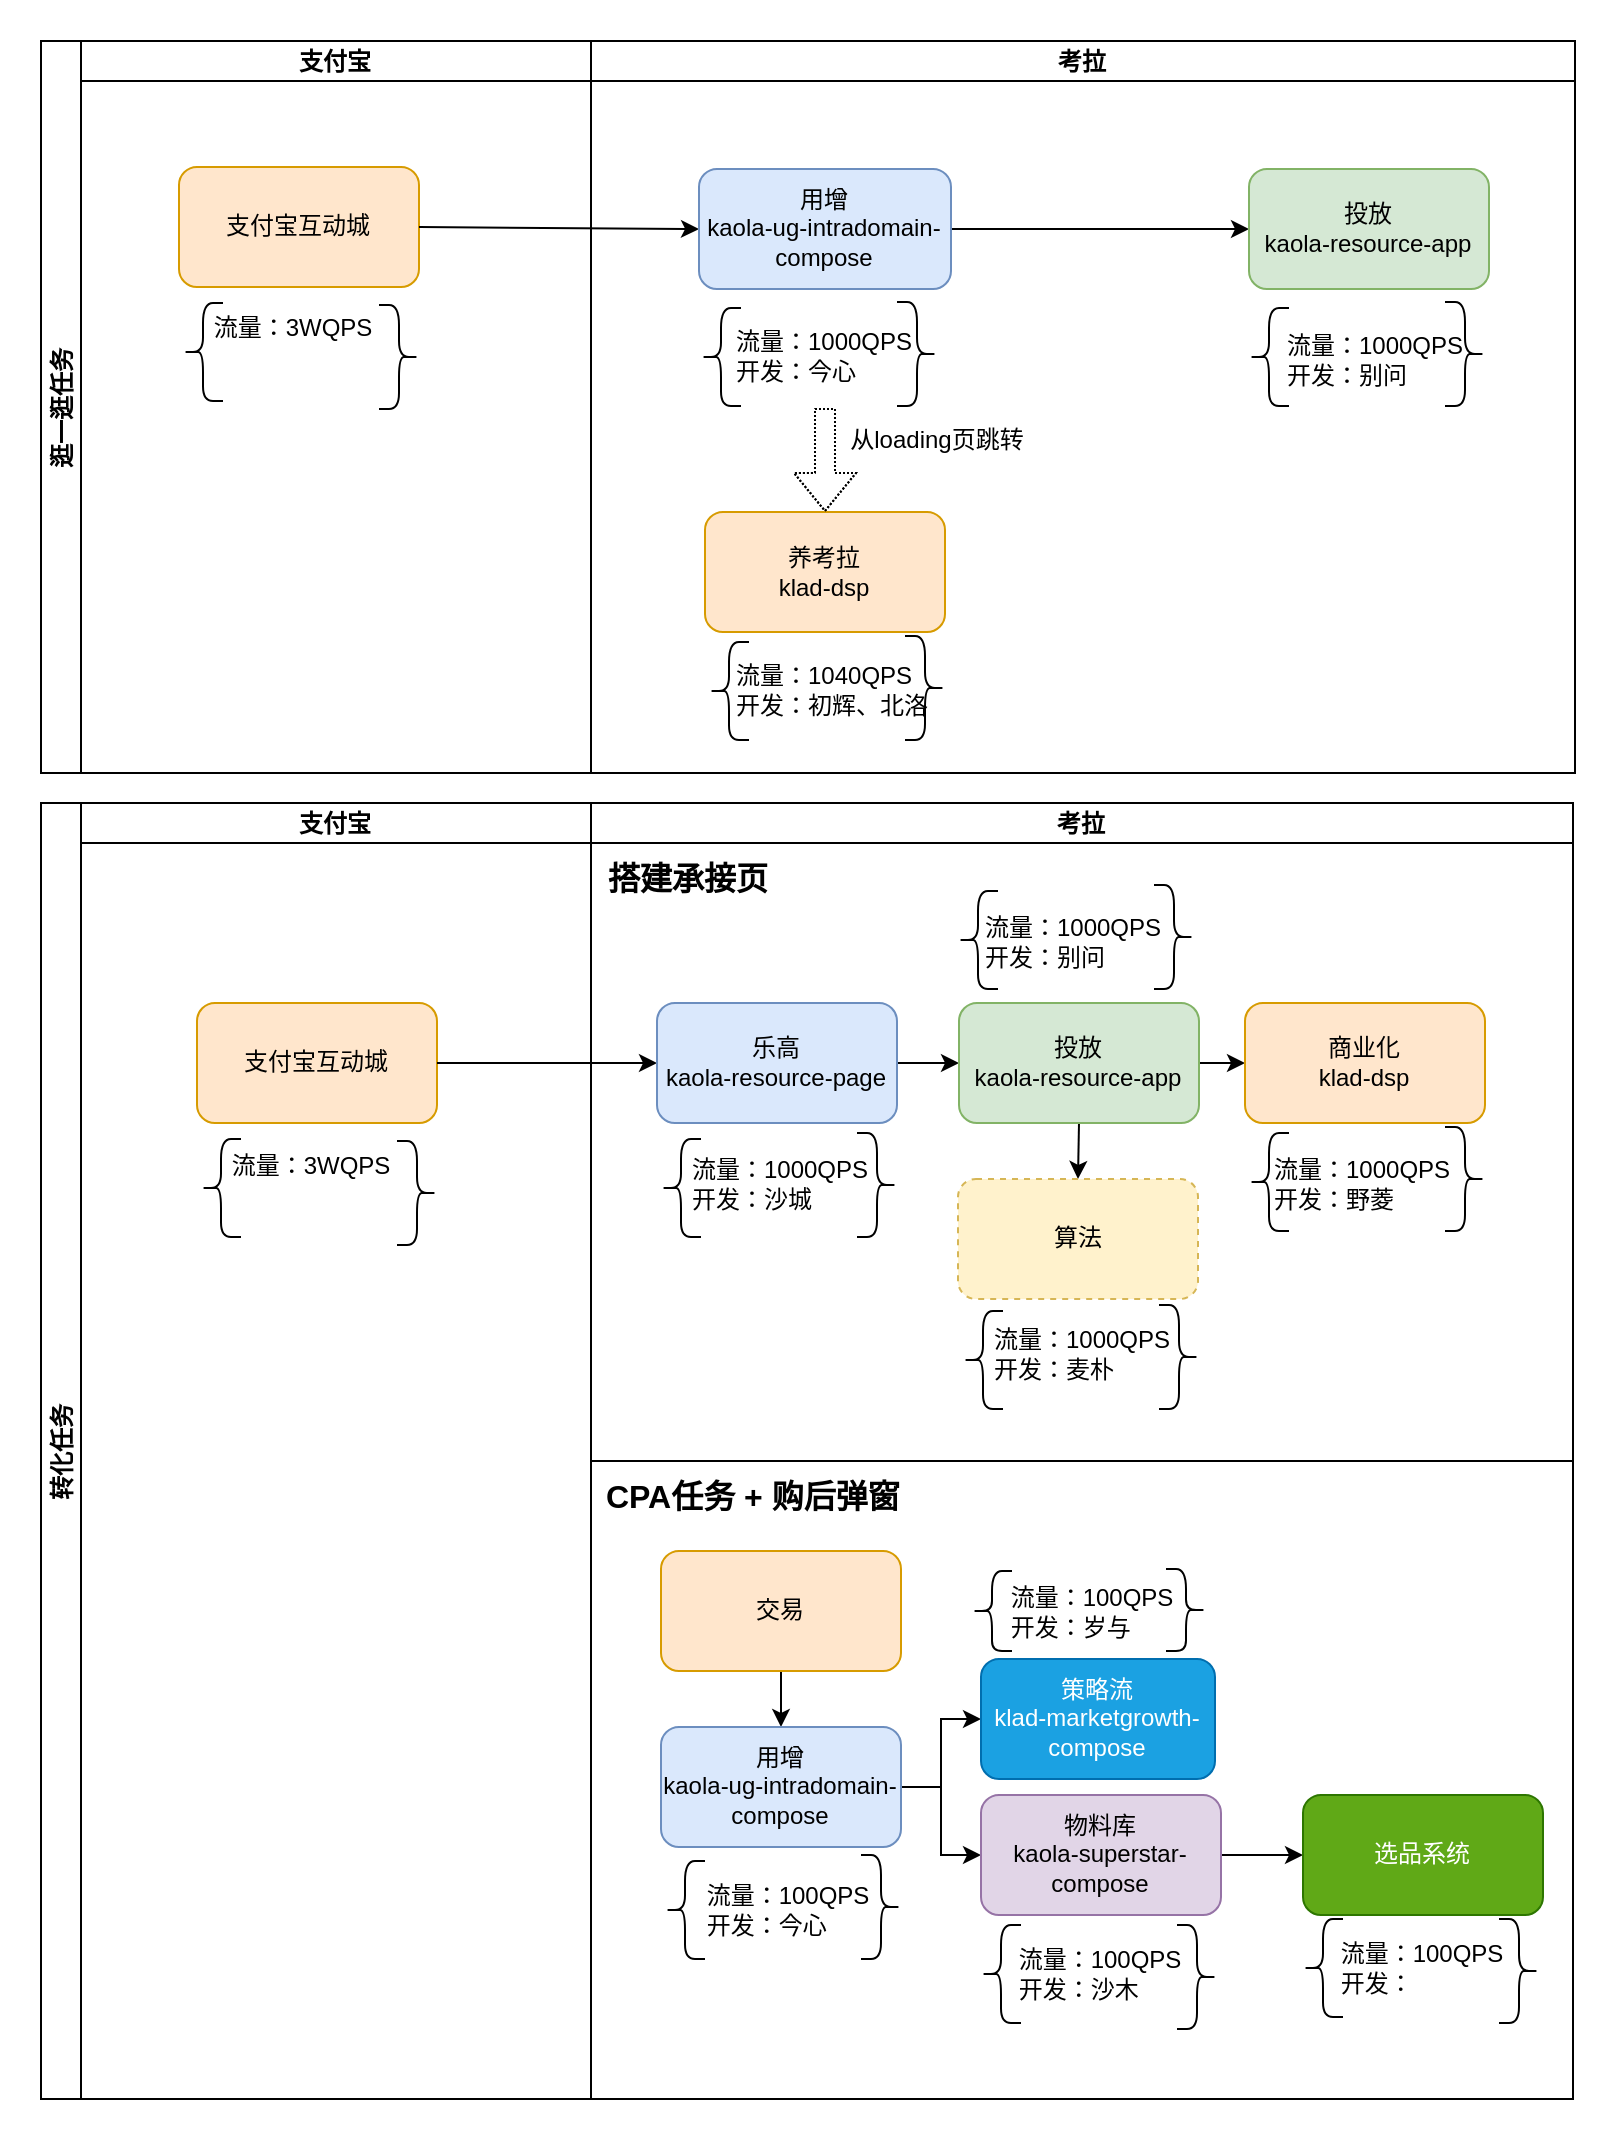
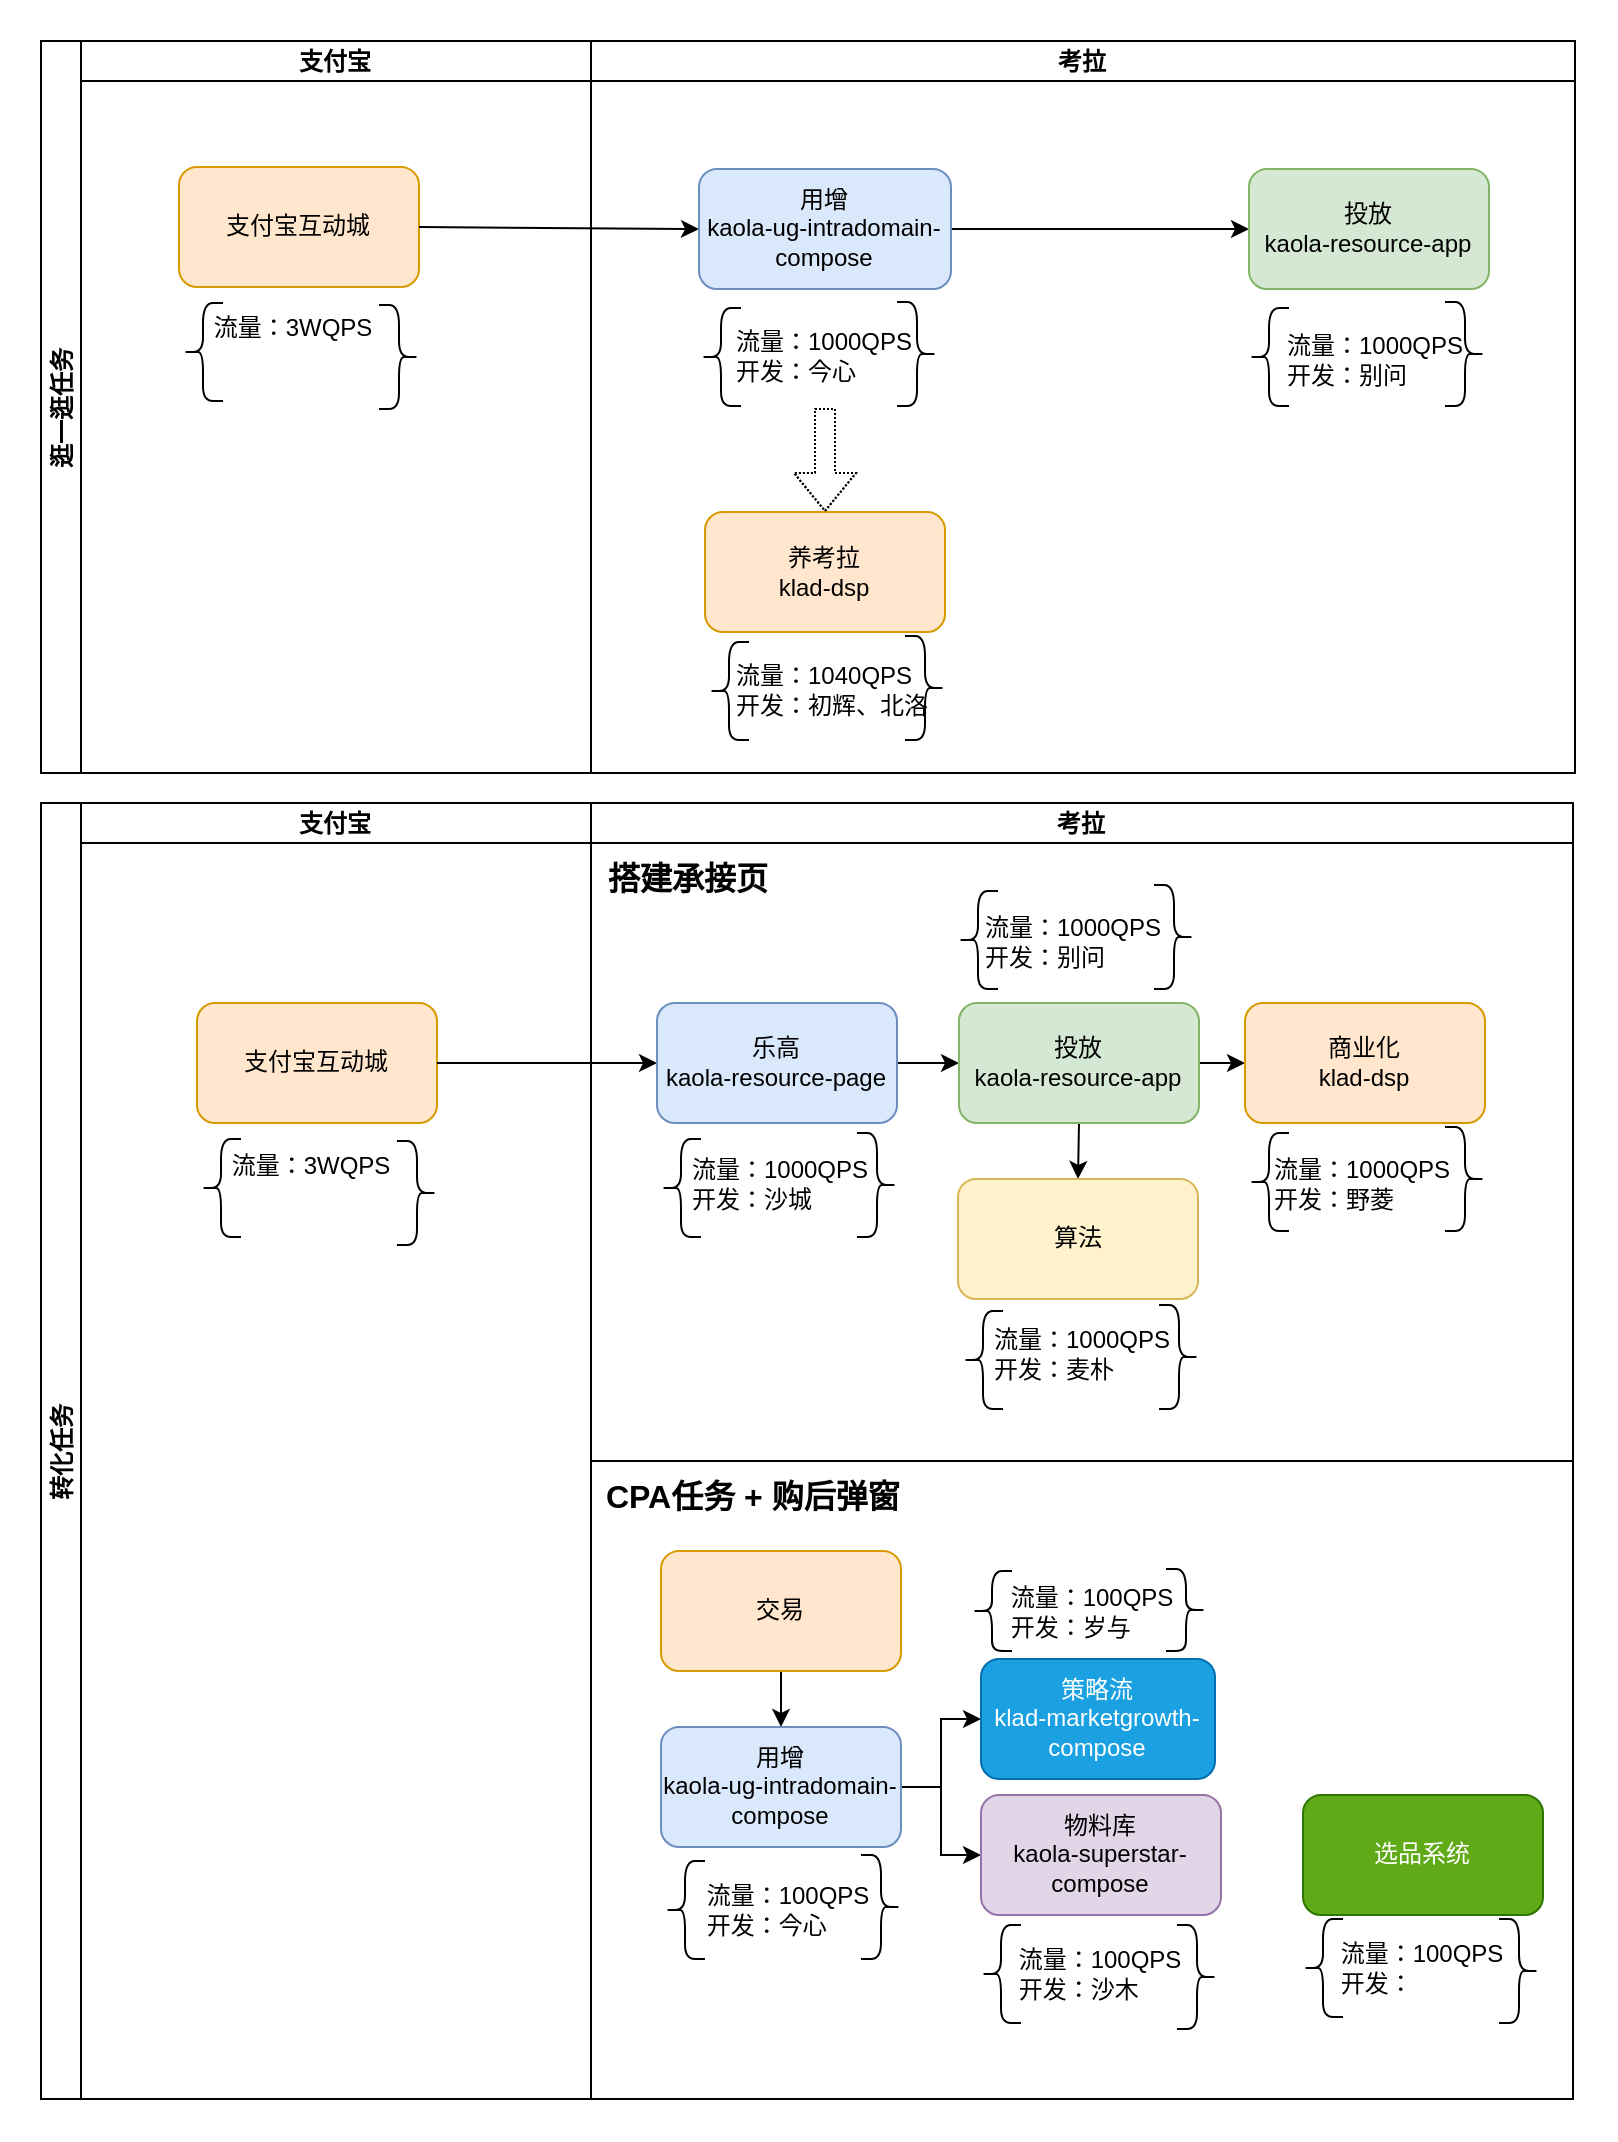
node "从loading页跳转": removed
node "算法": style dashed -> solid
edge "物料库 kaola-superstar-compose" -> "选品系统": removed
